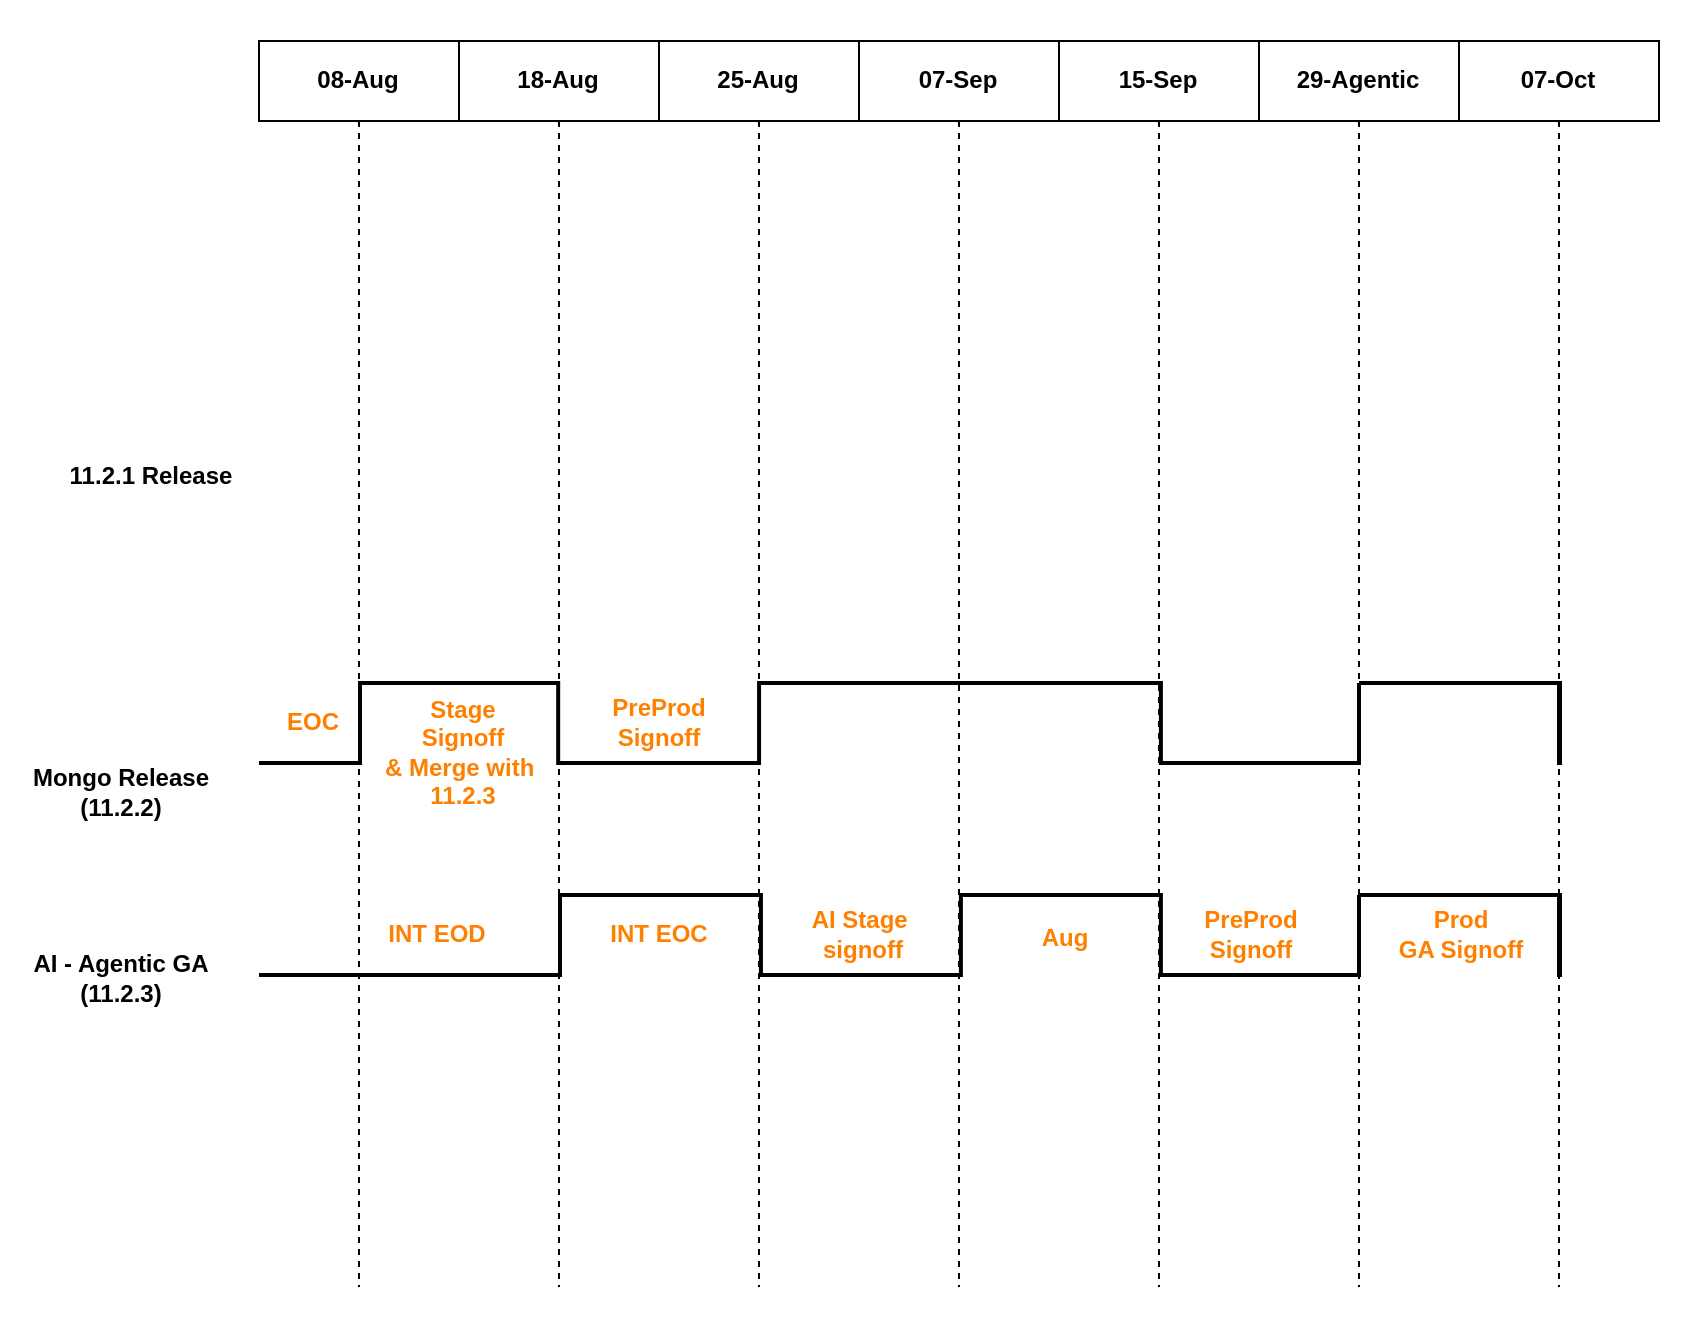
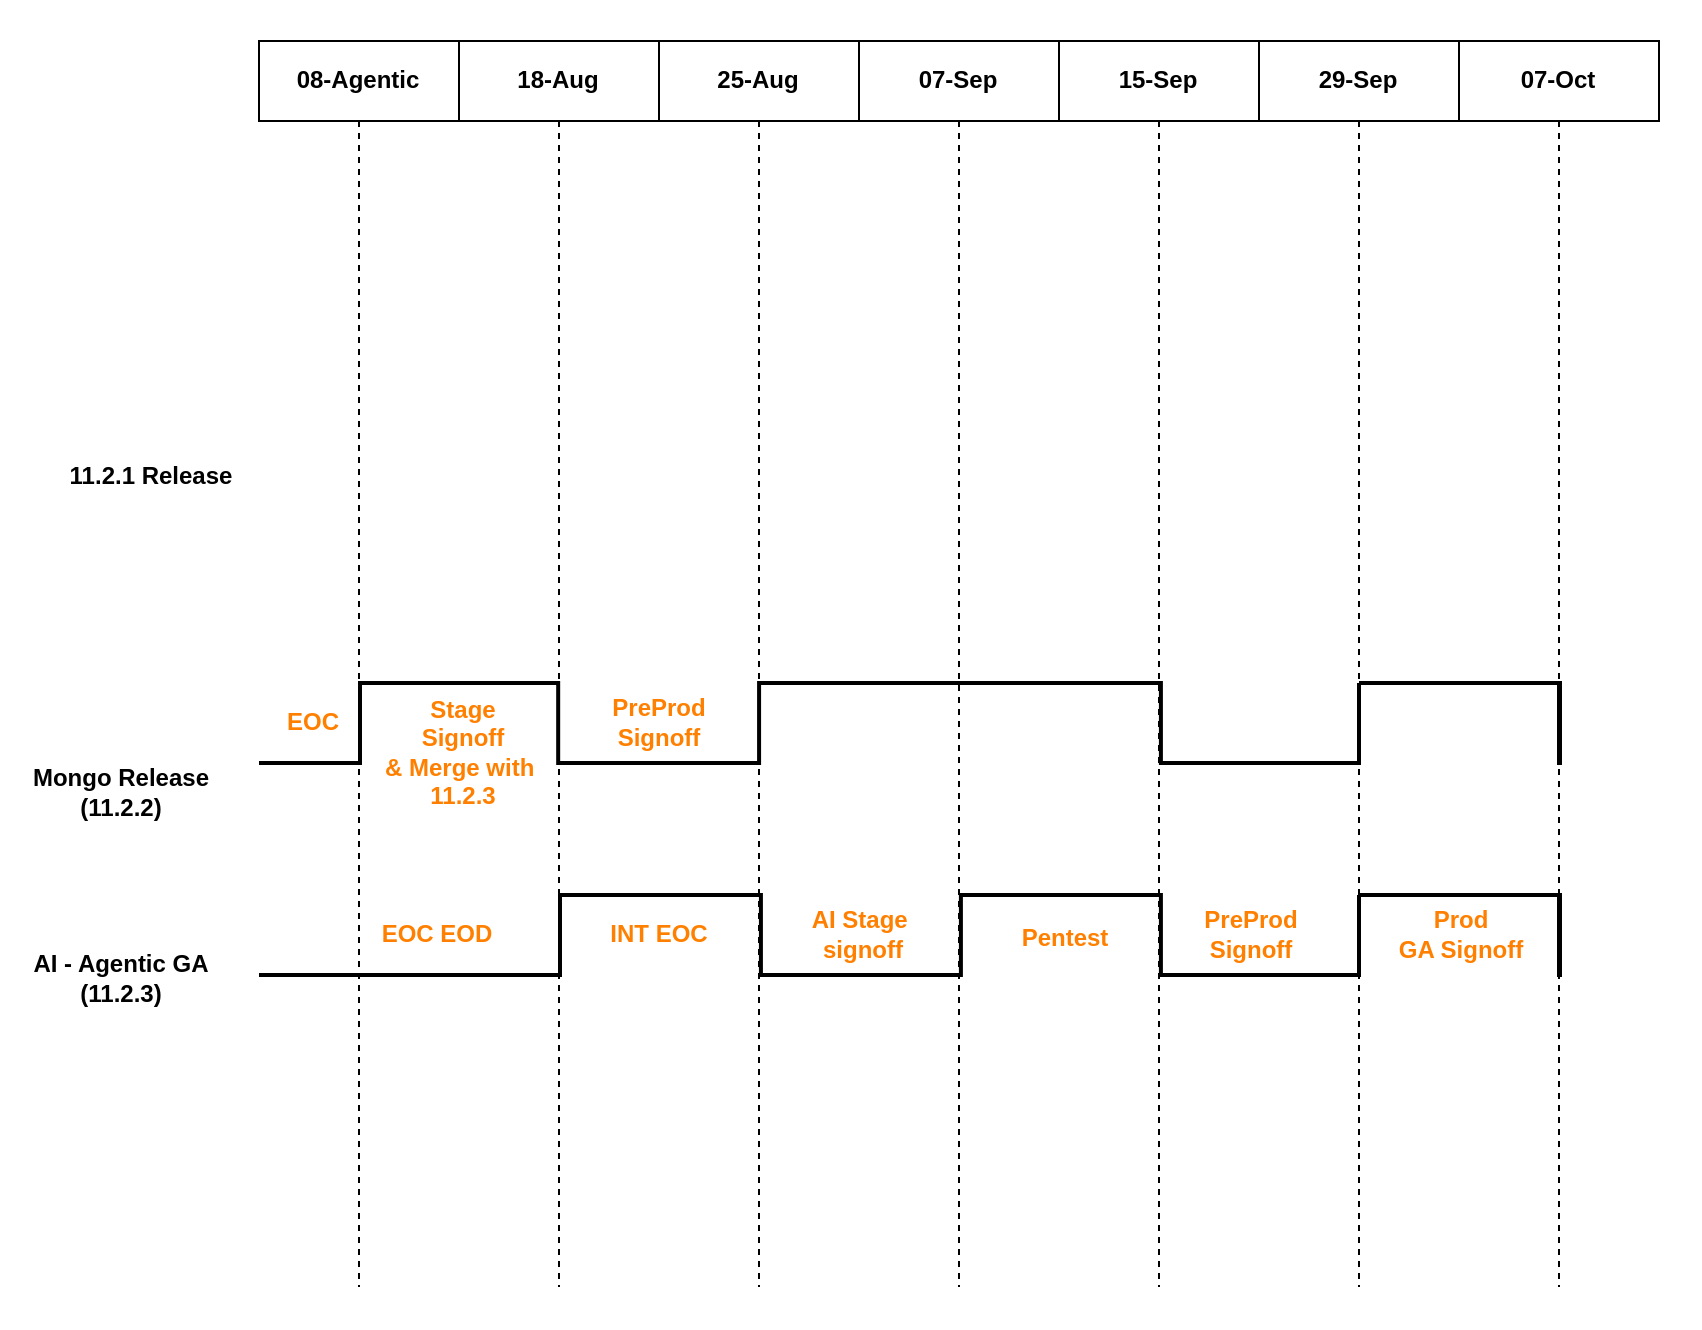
node "08-Aug": label "08-Aug" -> "08-Agentic"
node "29-Agentic": label "29-Agentic" -> "29-Sep"
node "INT EOD": label "INT EOD" -> "EOC EOD"
node "Aug": label "Aug" -> "Pentest"
